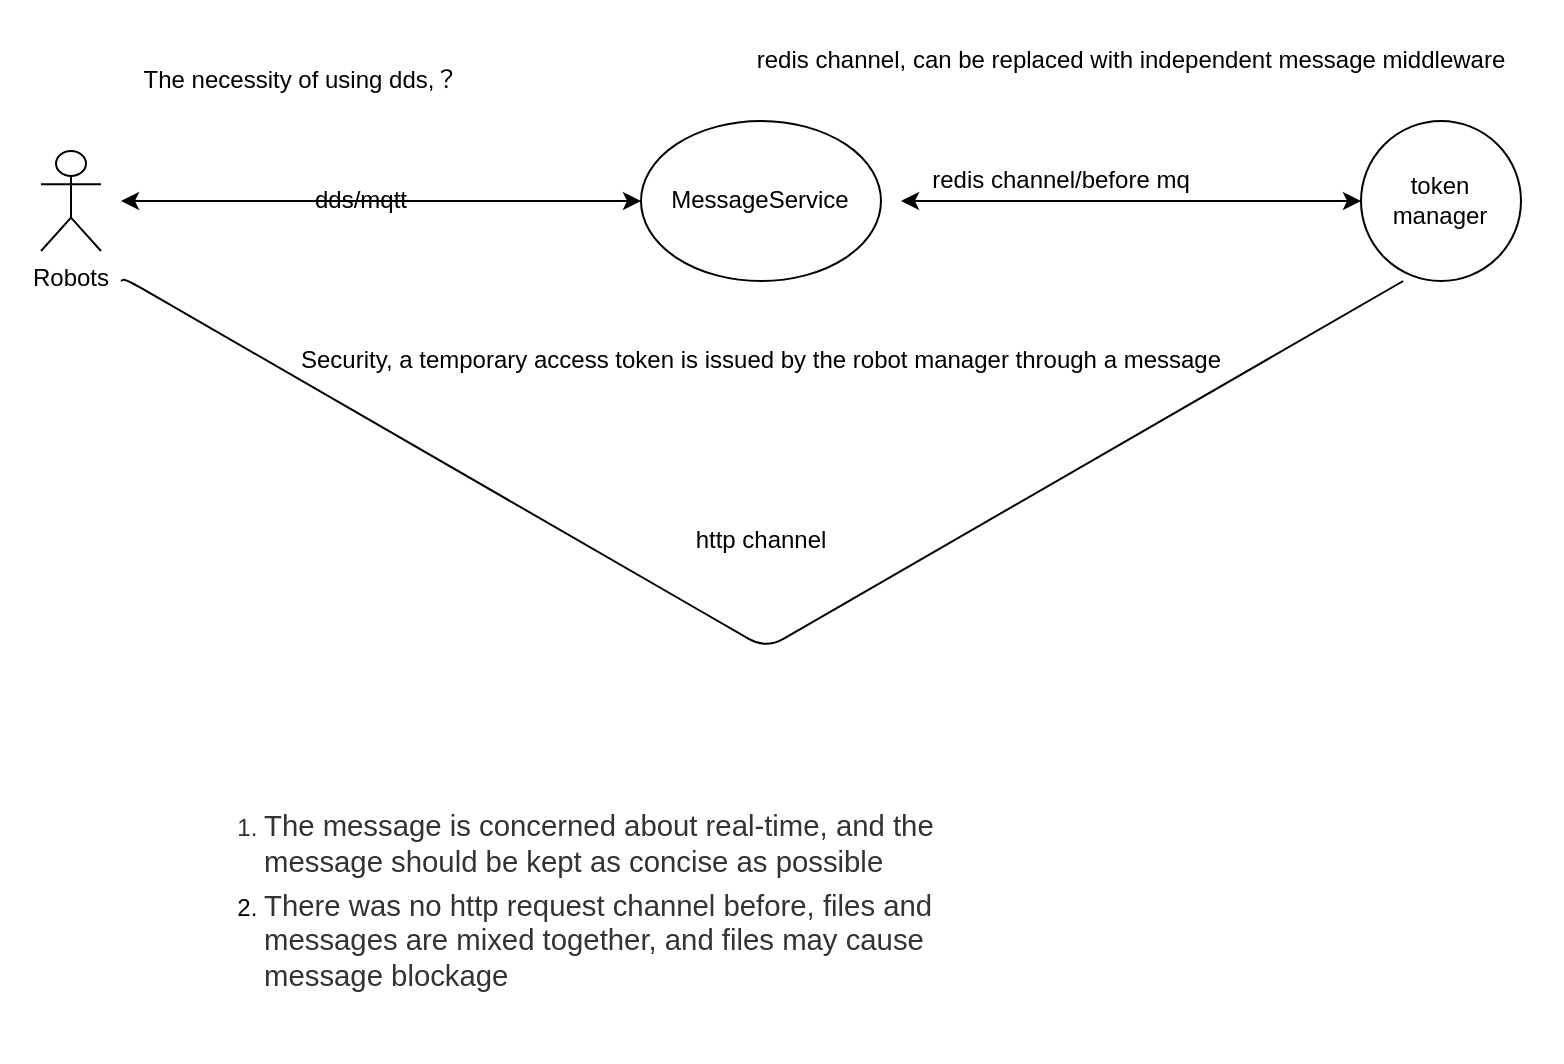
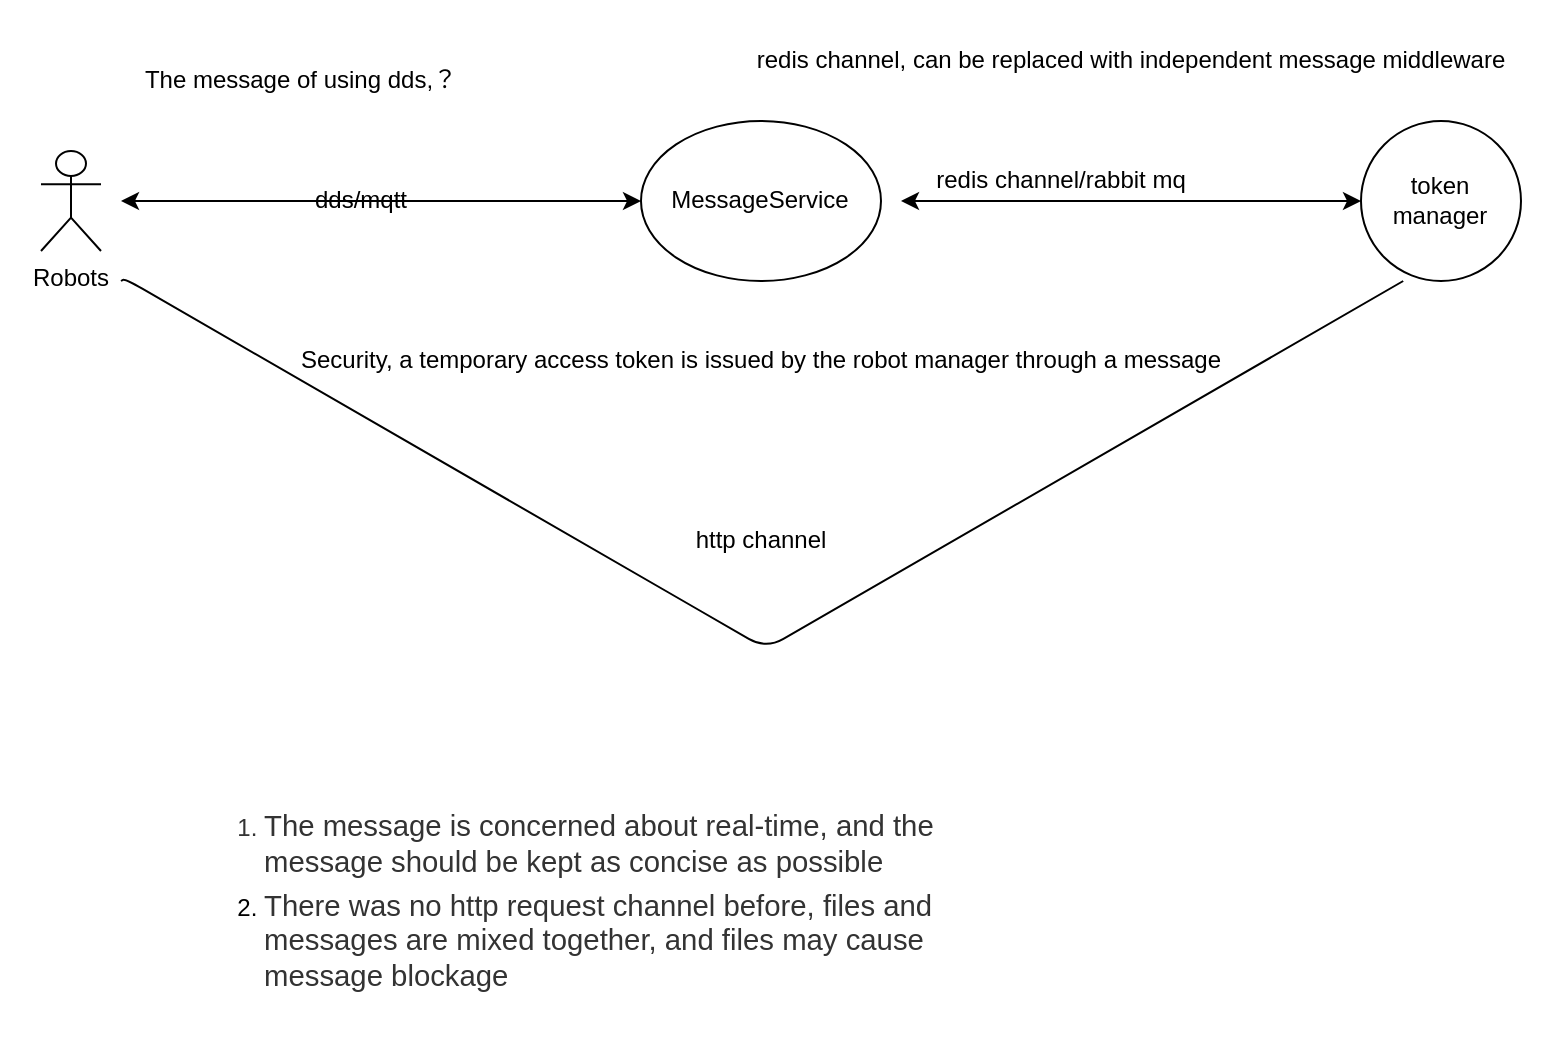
node "The necessity of using dds,？": label "The necessity of using dds,？" -> "The message of using dds,？"
node "redis channel/before mq": label "redis channel/before mq" -> "redis channel/rabbit mq"
